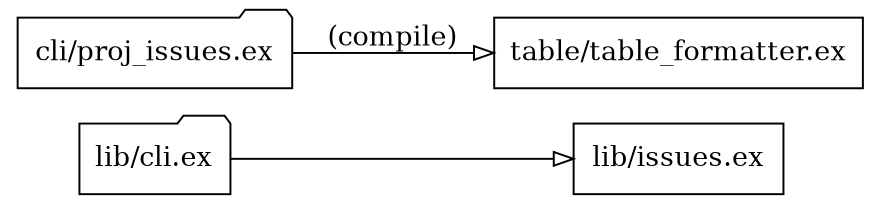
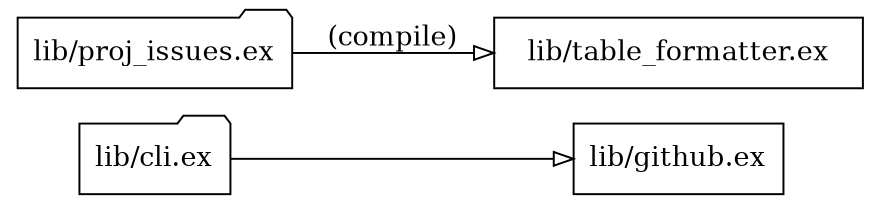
node "cli/proj_issues.ex": label "cli/proj_issues.ex" -> "lib/proj_issues.ex"
node "table/table_formatter.ex": label "table/table_formatter.ex" -> "lib/table_formatter.ex"
node "lib/issues.ex": label "lib/issues.ex" -> "lib/github.ex"
